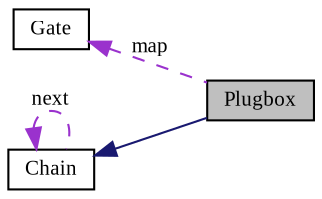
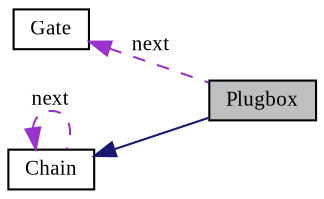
edge "Plugbox" -> "Gate": label "map" -> "next"
